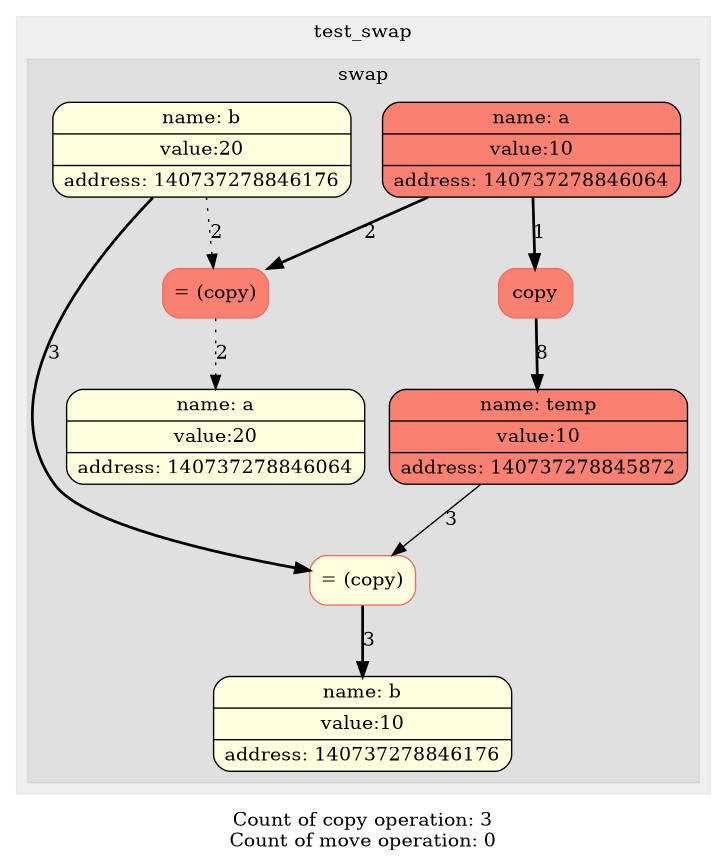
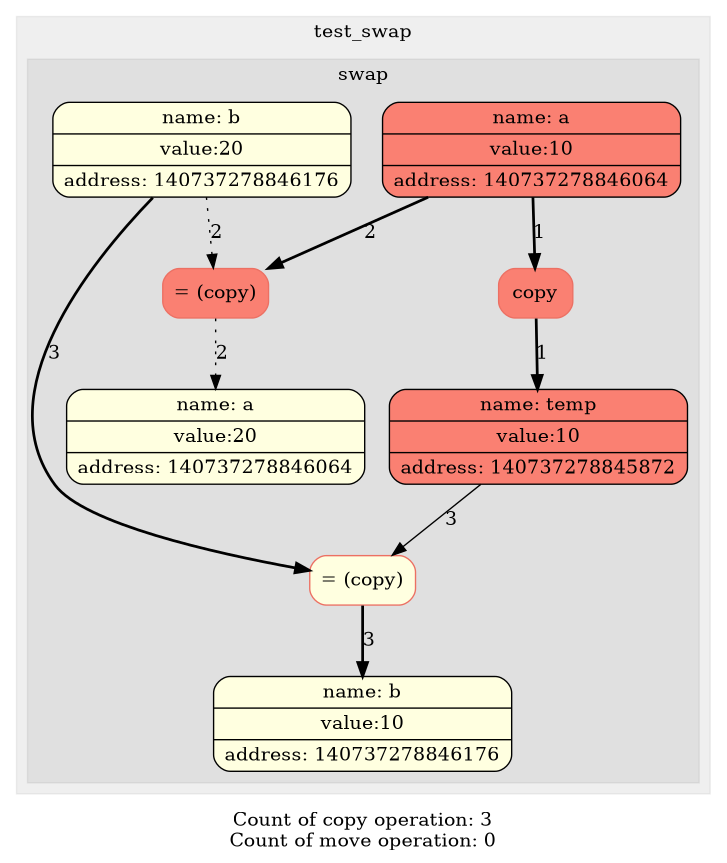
edge "copy" -> "name: temp": label "8" -> "1"
